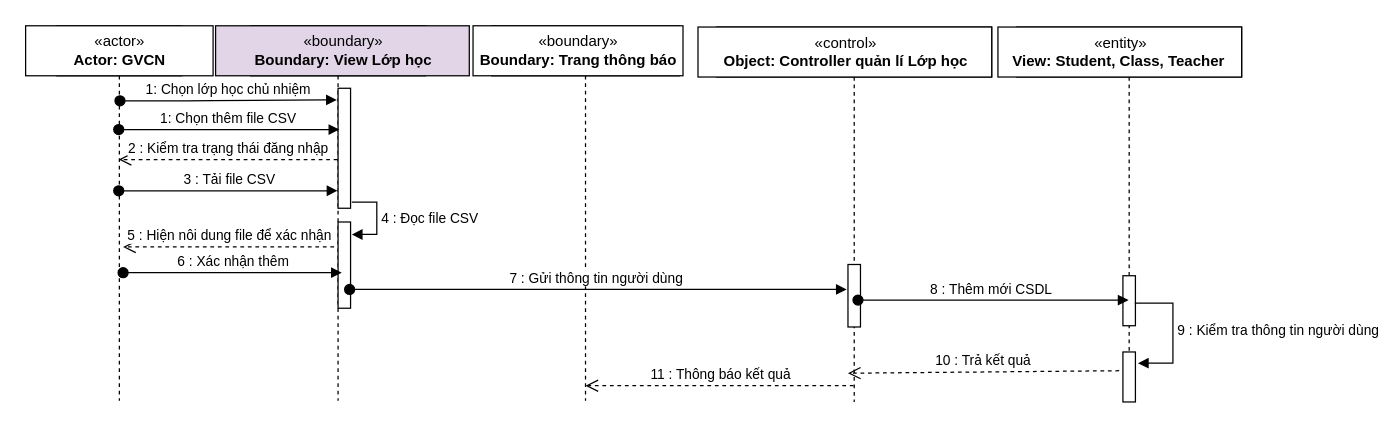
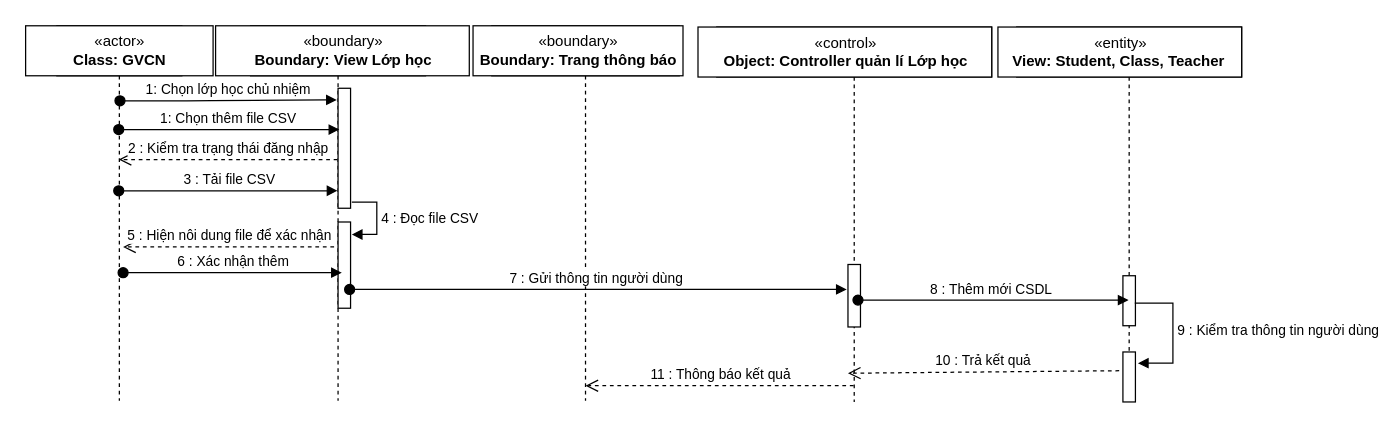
node "«actor» Actor: GVCN": label "«actor» Actor: GVCN" -> "«actor» Class: GVCN"
node "«boundary» Boundary: View Lớp học": fillcolor #e1d5e7 -> #ffffff
